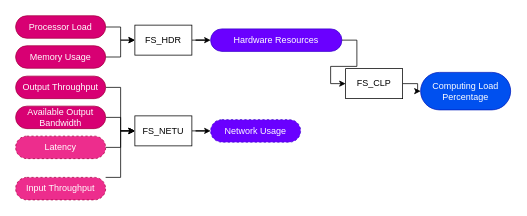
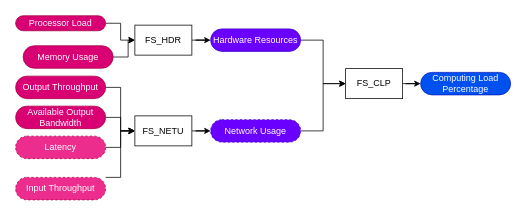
node "Processor Load": size 90x23 -> 90x15
node "Hardware Resources": size 131x23 -> 90x23
node "Memory Usage": moved (60, 57) -> (68, 57)
node "Computing Load Percentage": size 90x38 -> 90x23
edge "Network Usage" -> "FS_CLP": added
